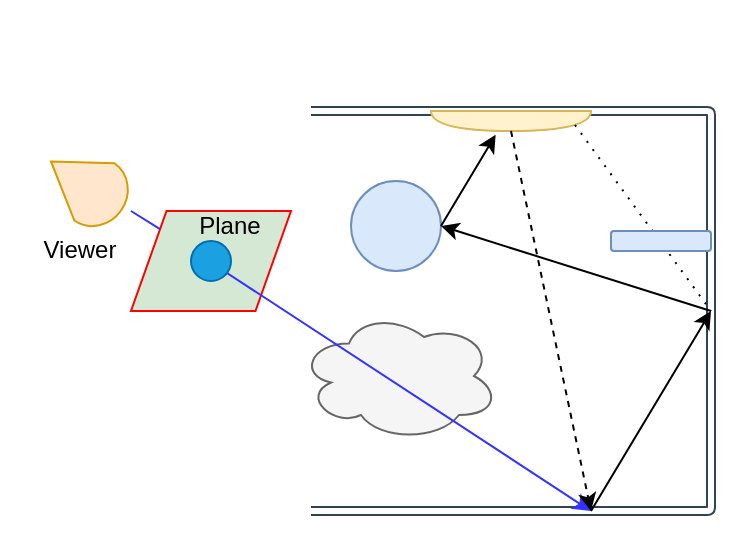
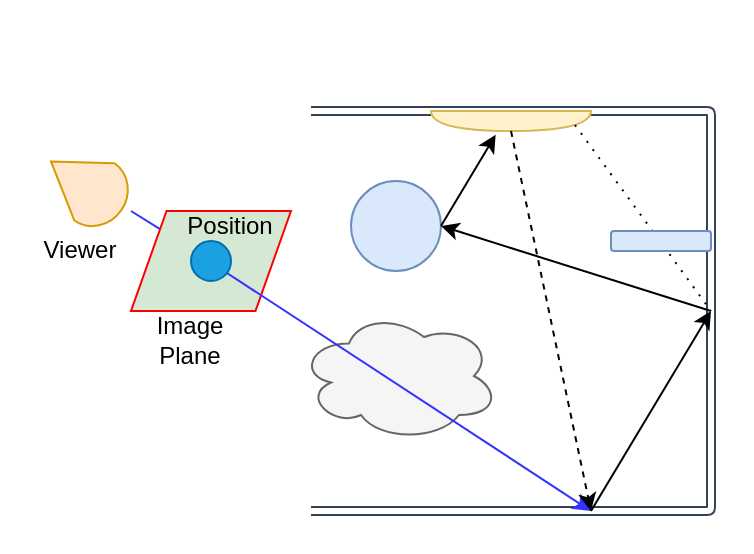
node "Plane": label "Plane" -> "Position"
node "Image Plane": added
